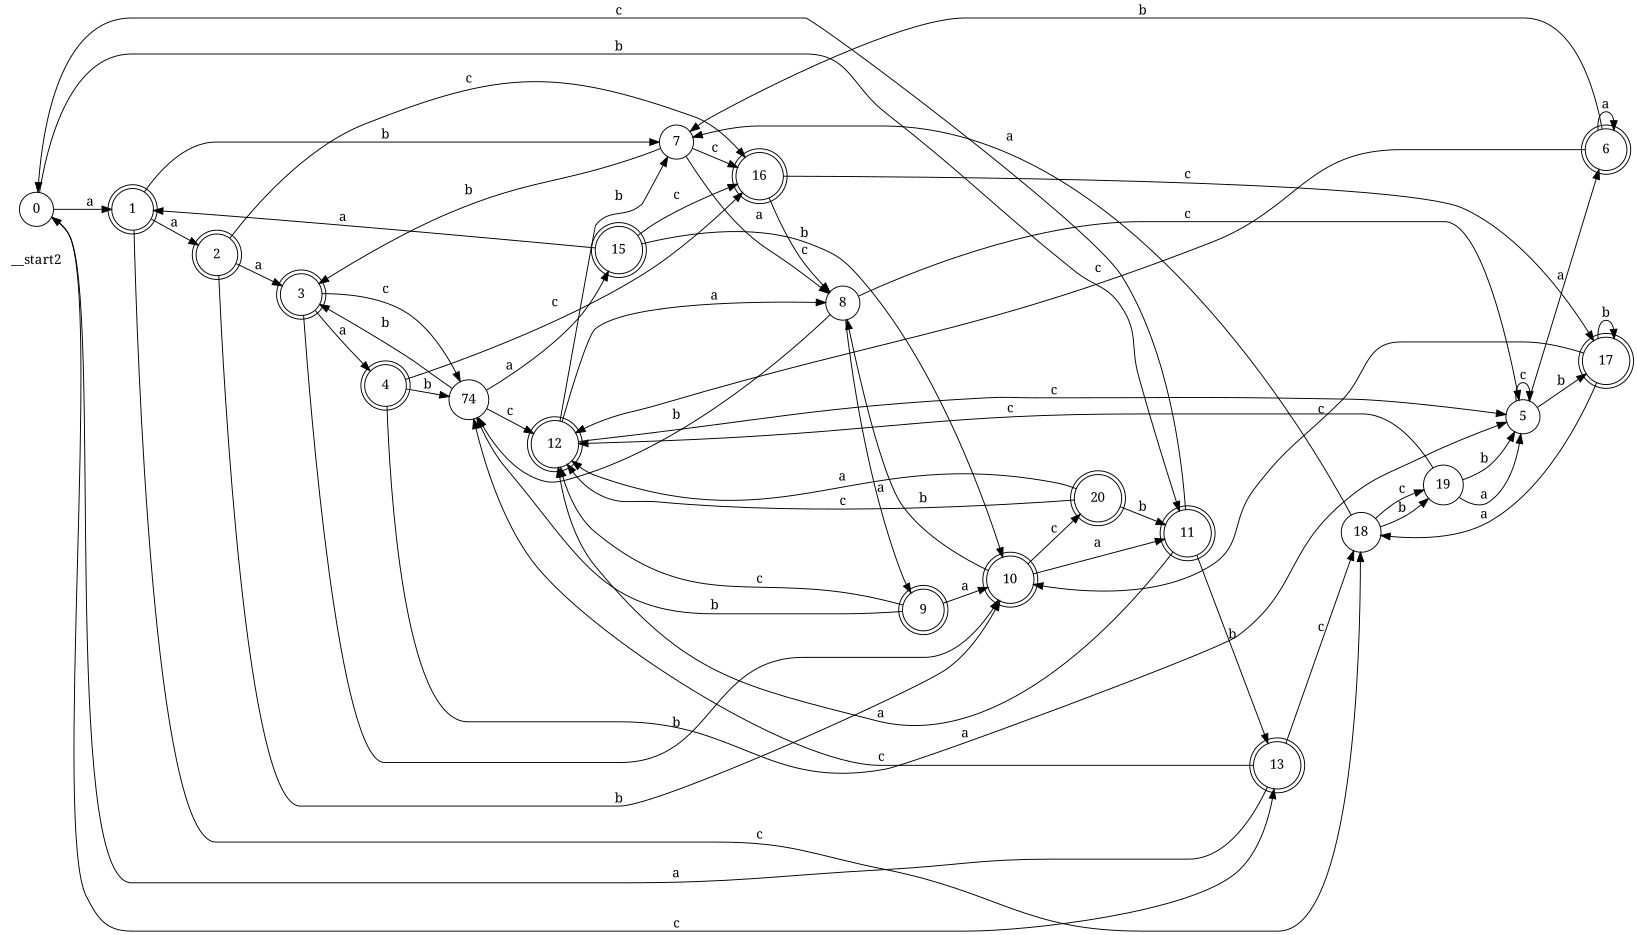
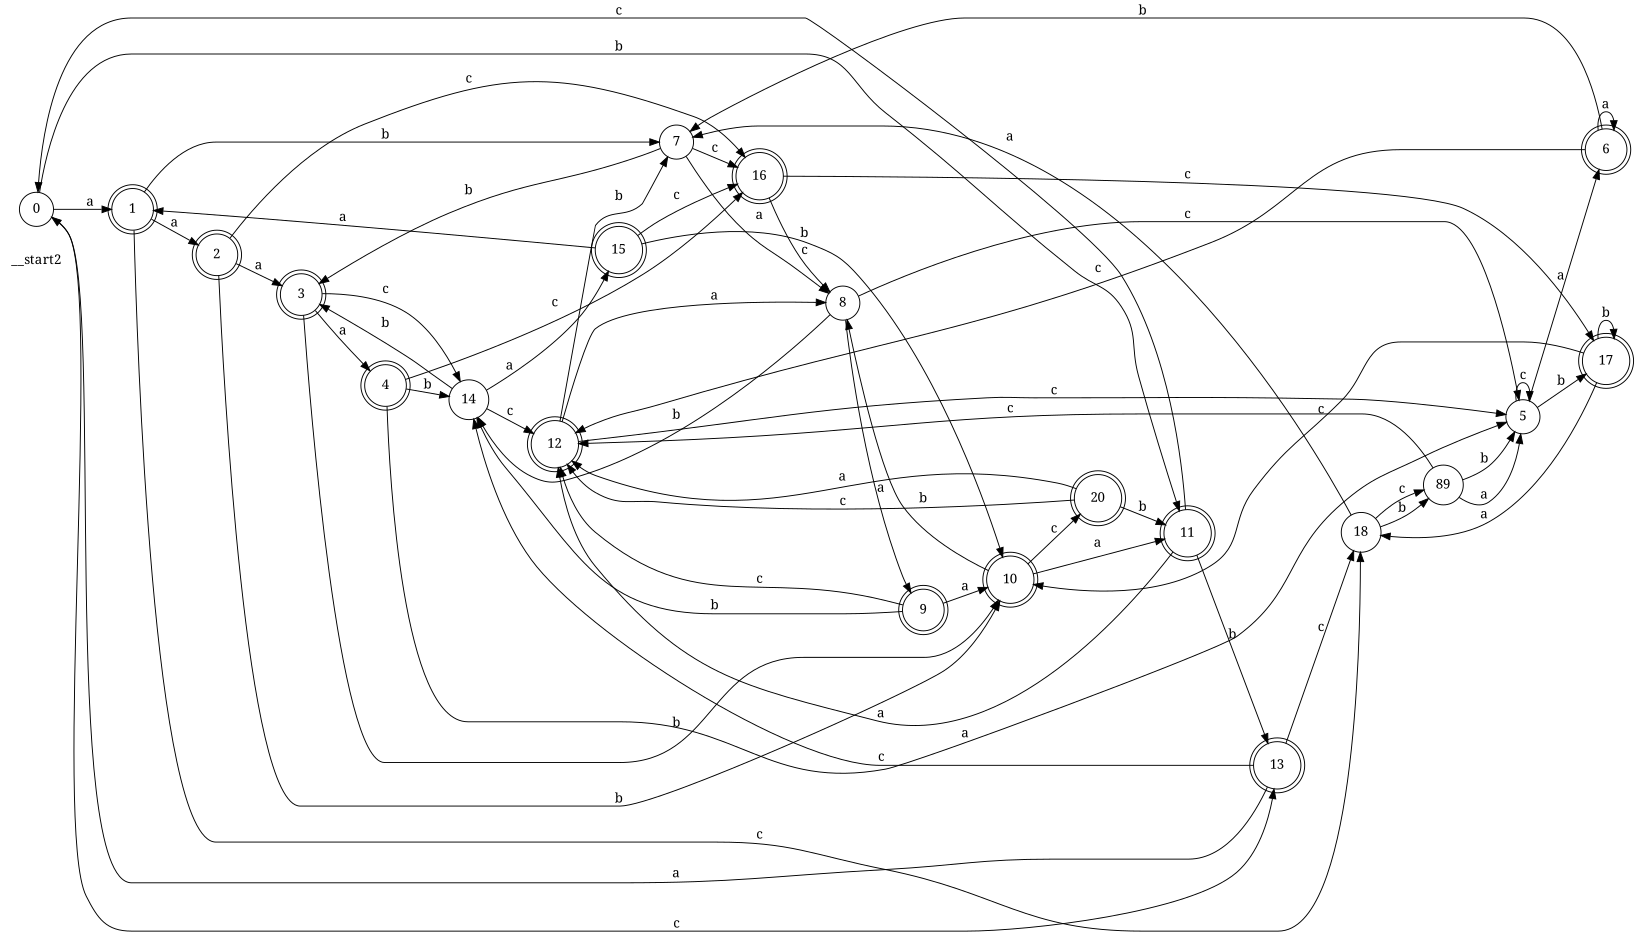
node "74": label "74" -> "14"
node "19": label "19" -> "89"
